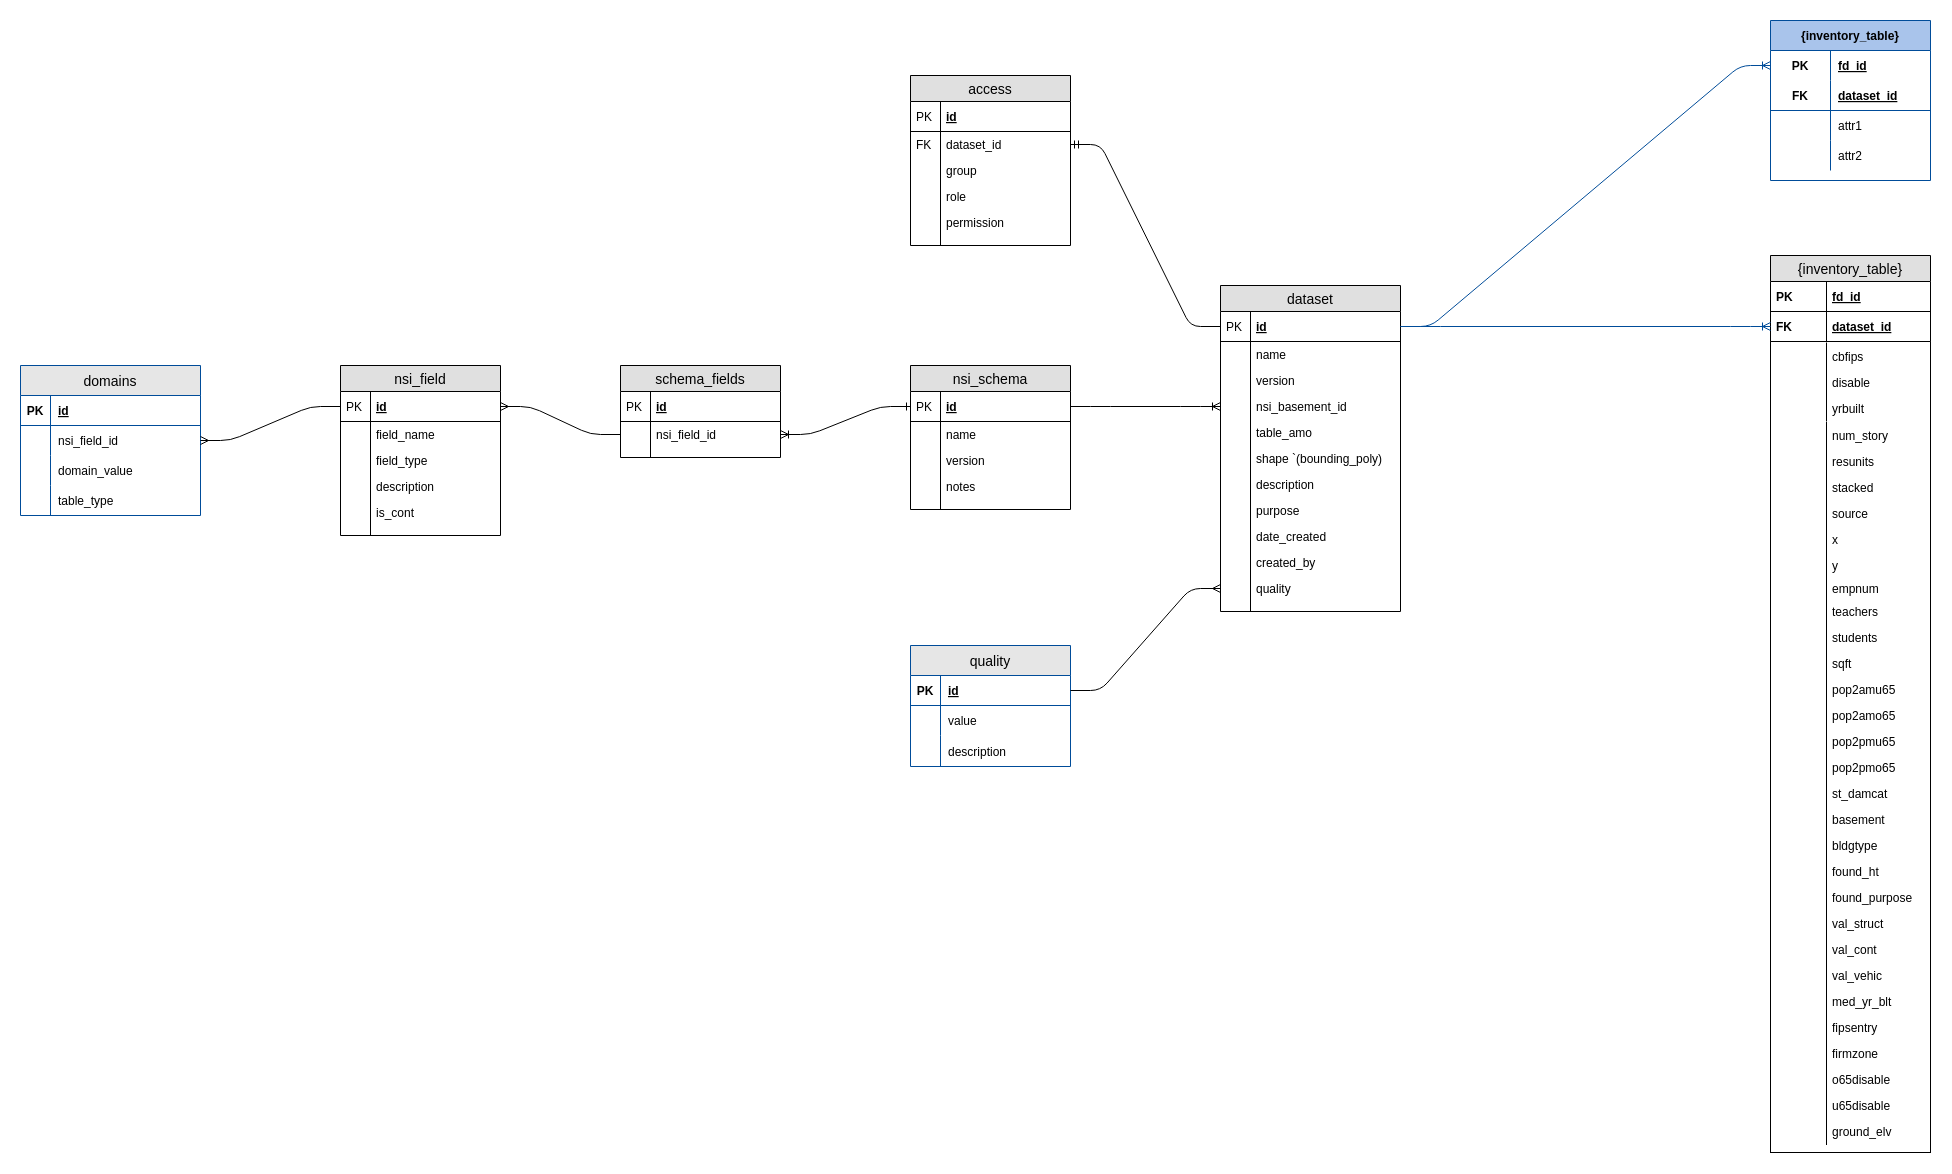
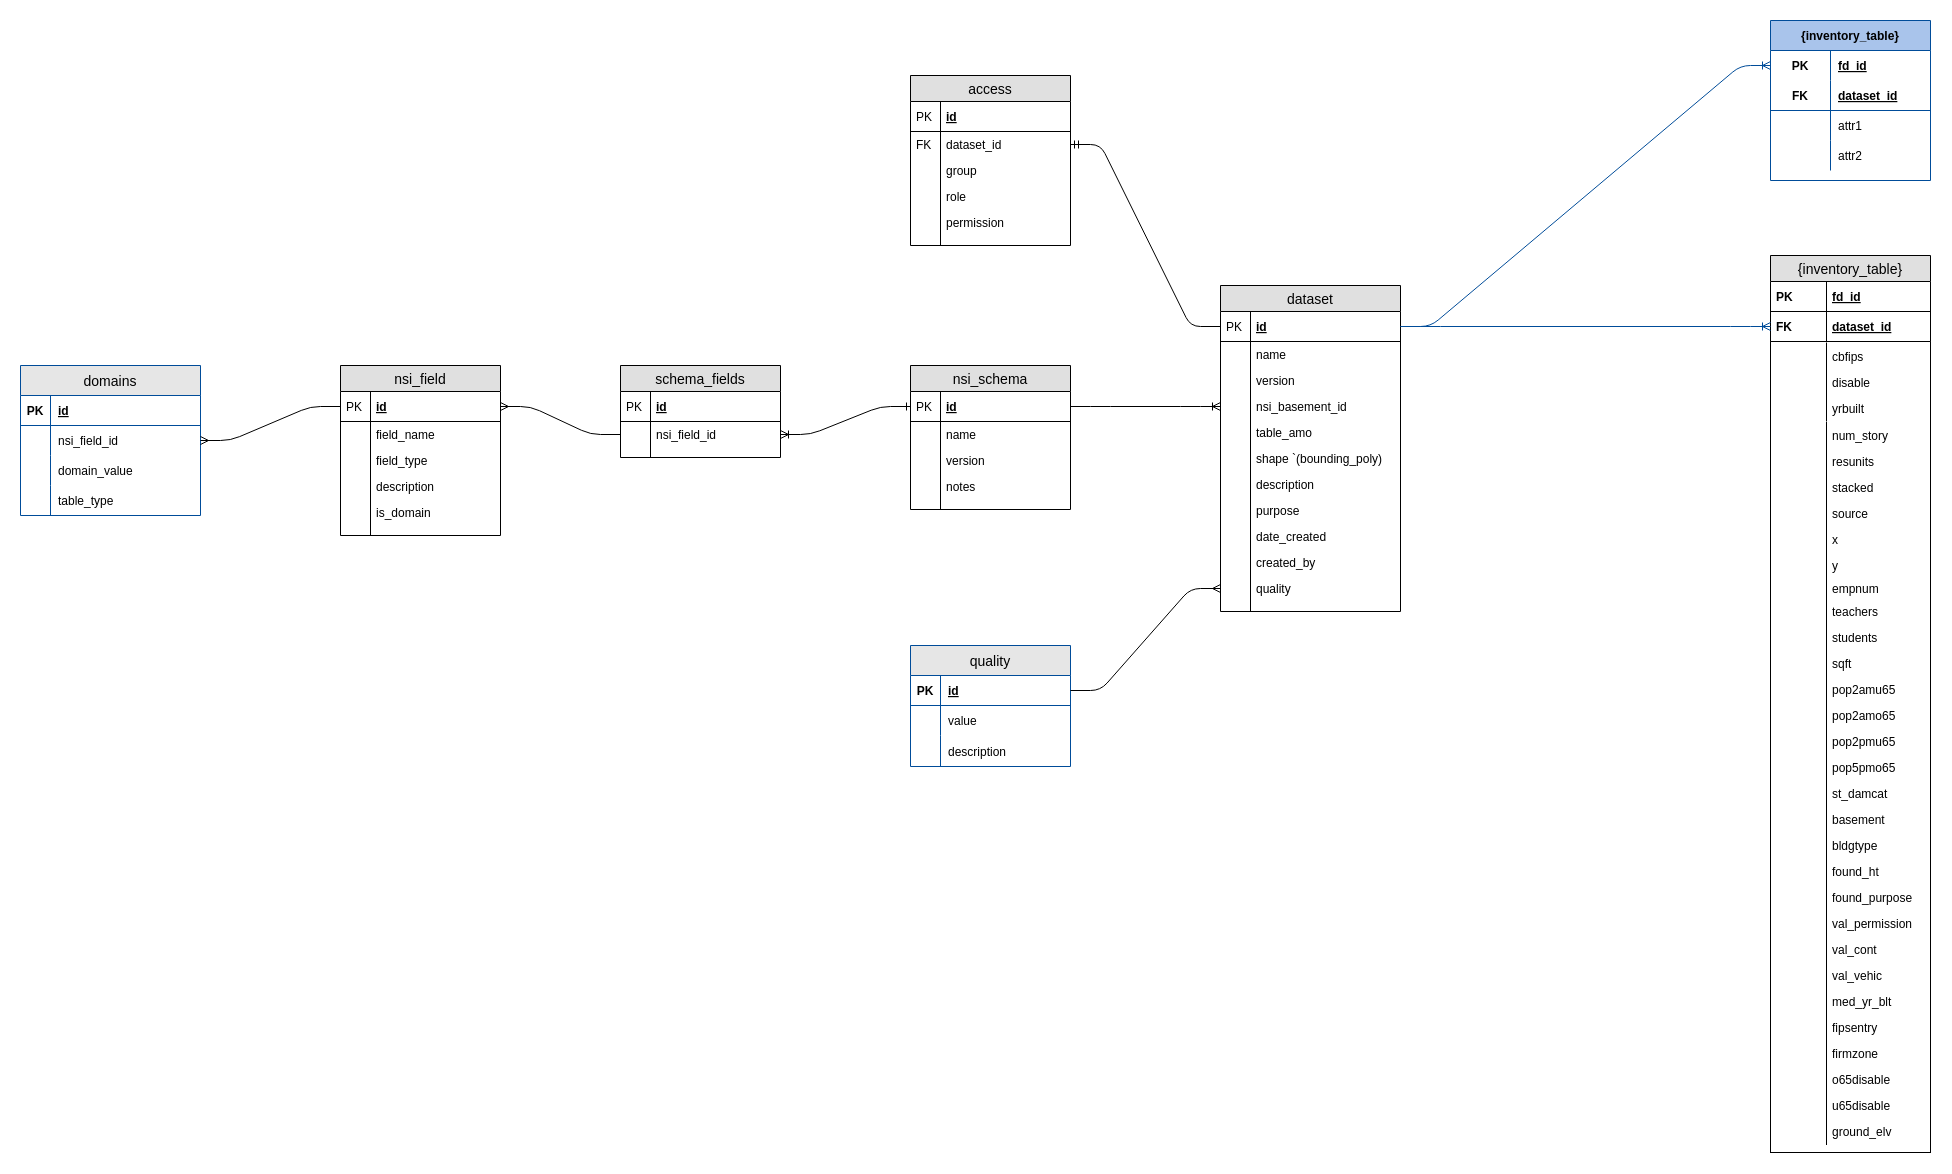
node "is_cont": label "is_cont" -> "is_domain"
node "pop2pmo65": label "pop2pmo65" -> "pop5pmo65"
node "val_struct": label "val_struct" -> "val_permission"
